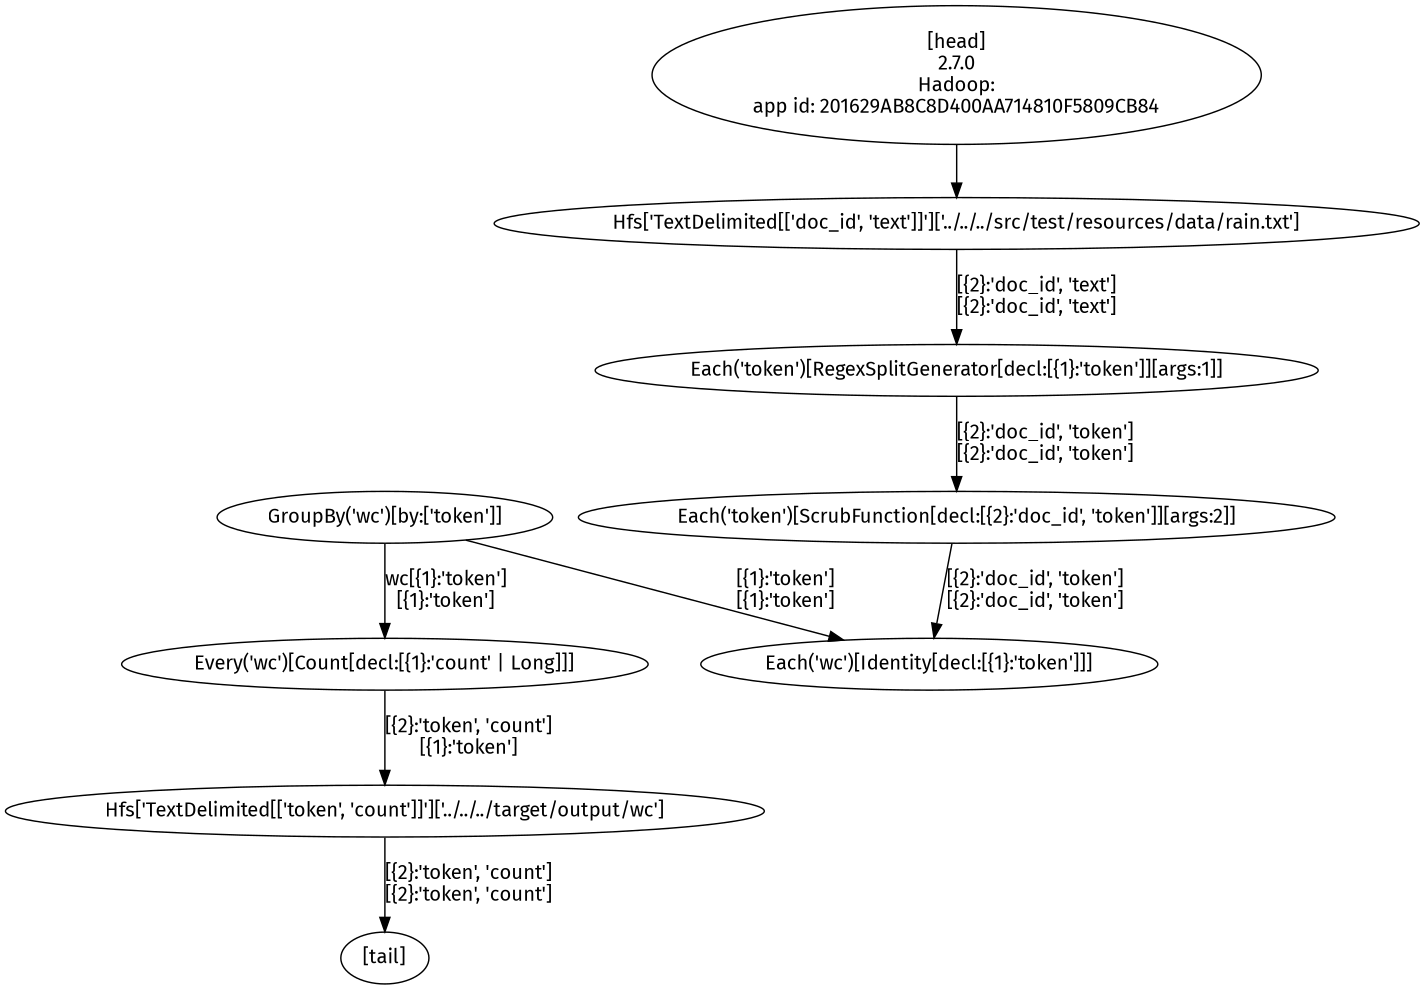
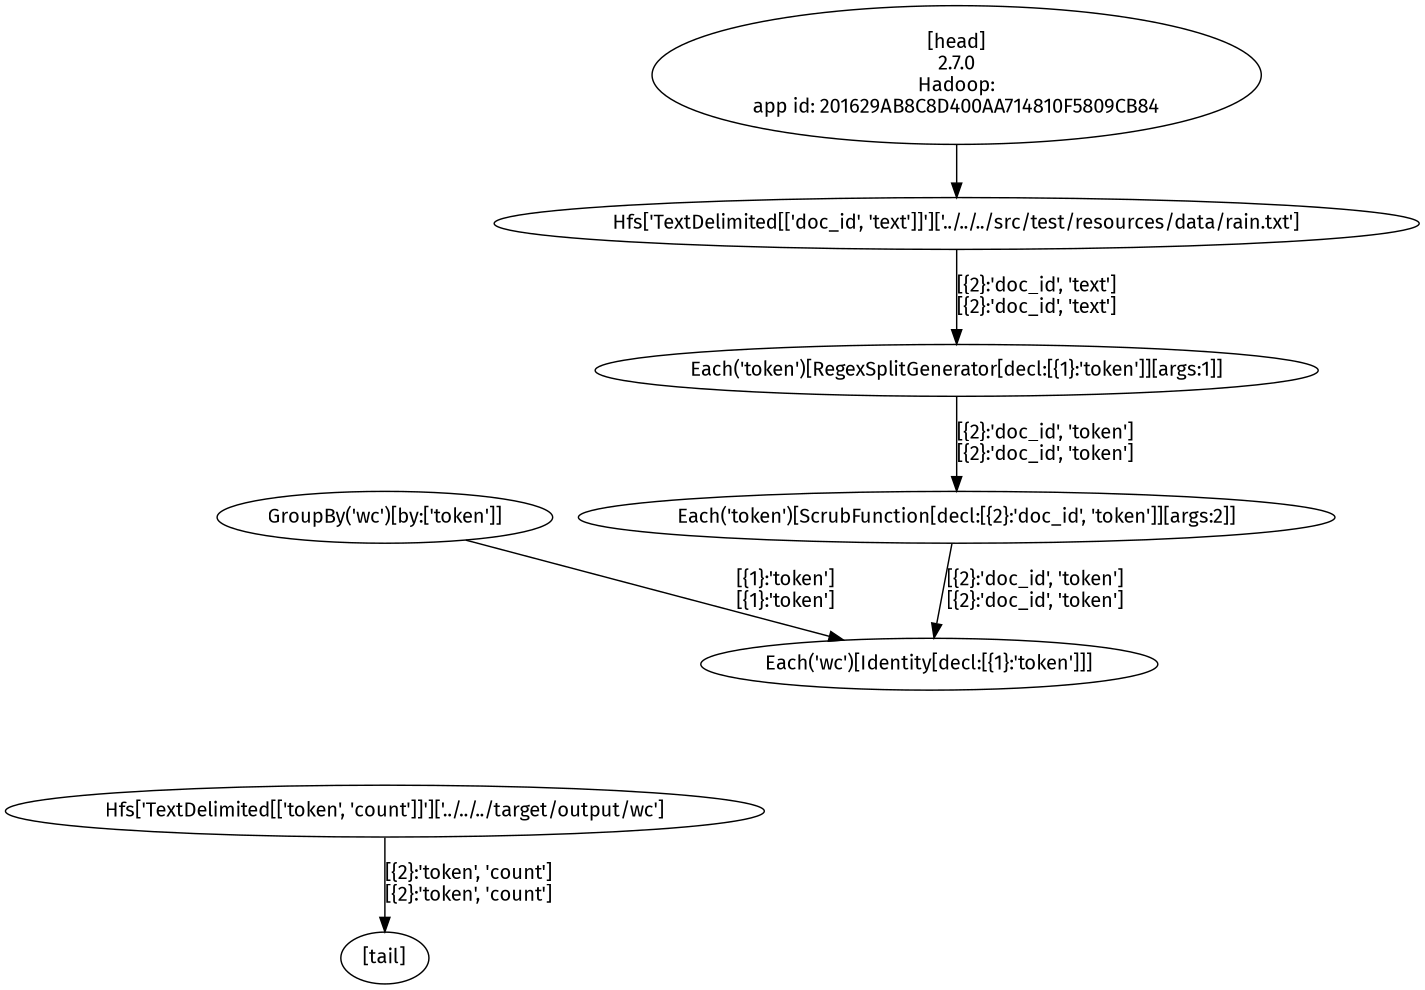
node "Every('wc')[Count[decl:[{1}:'count' | Long]]]": removed
